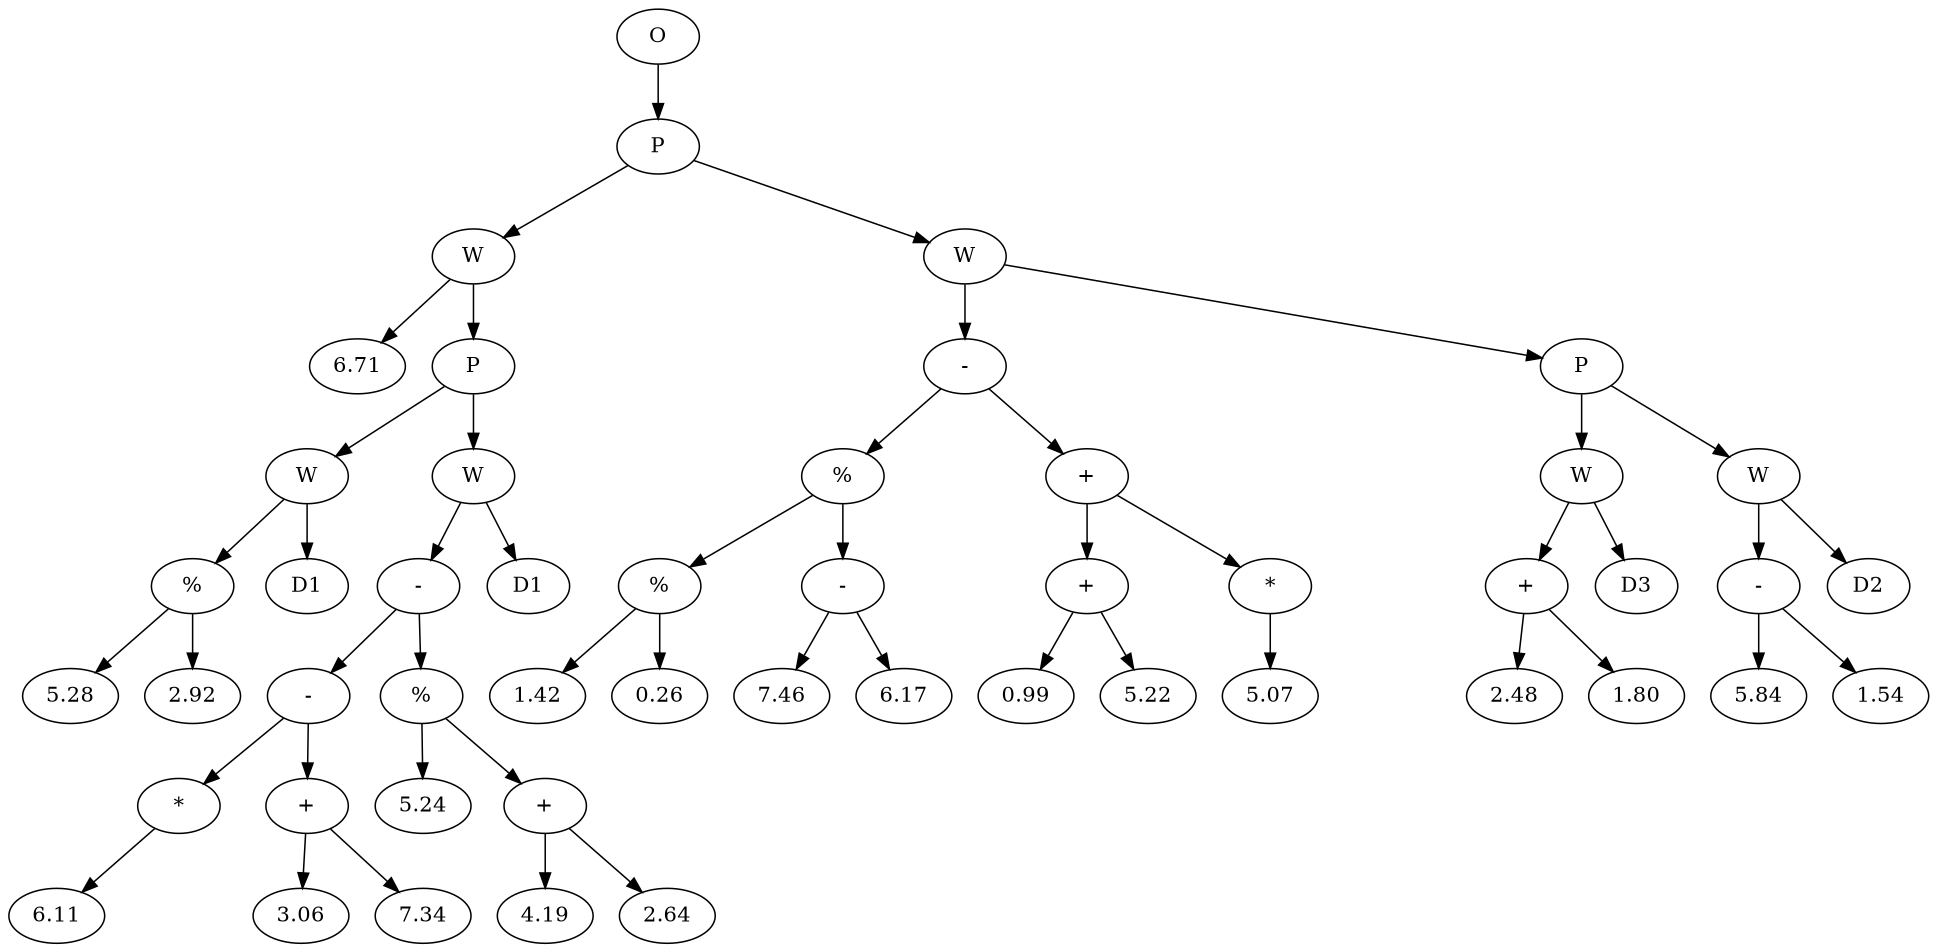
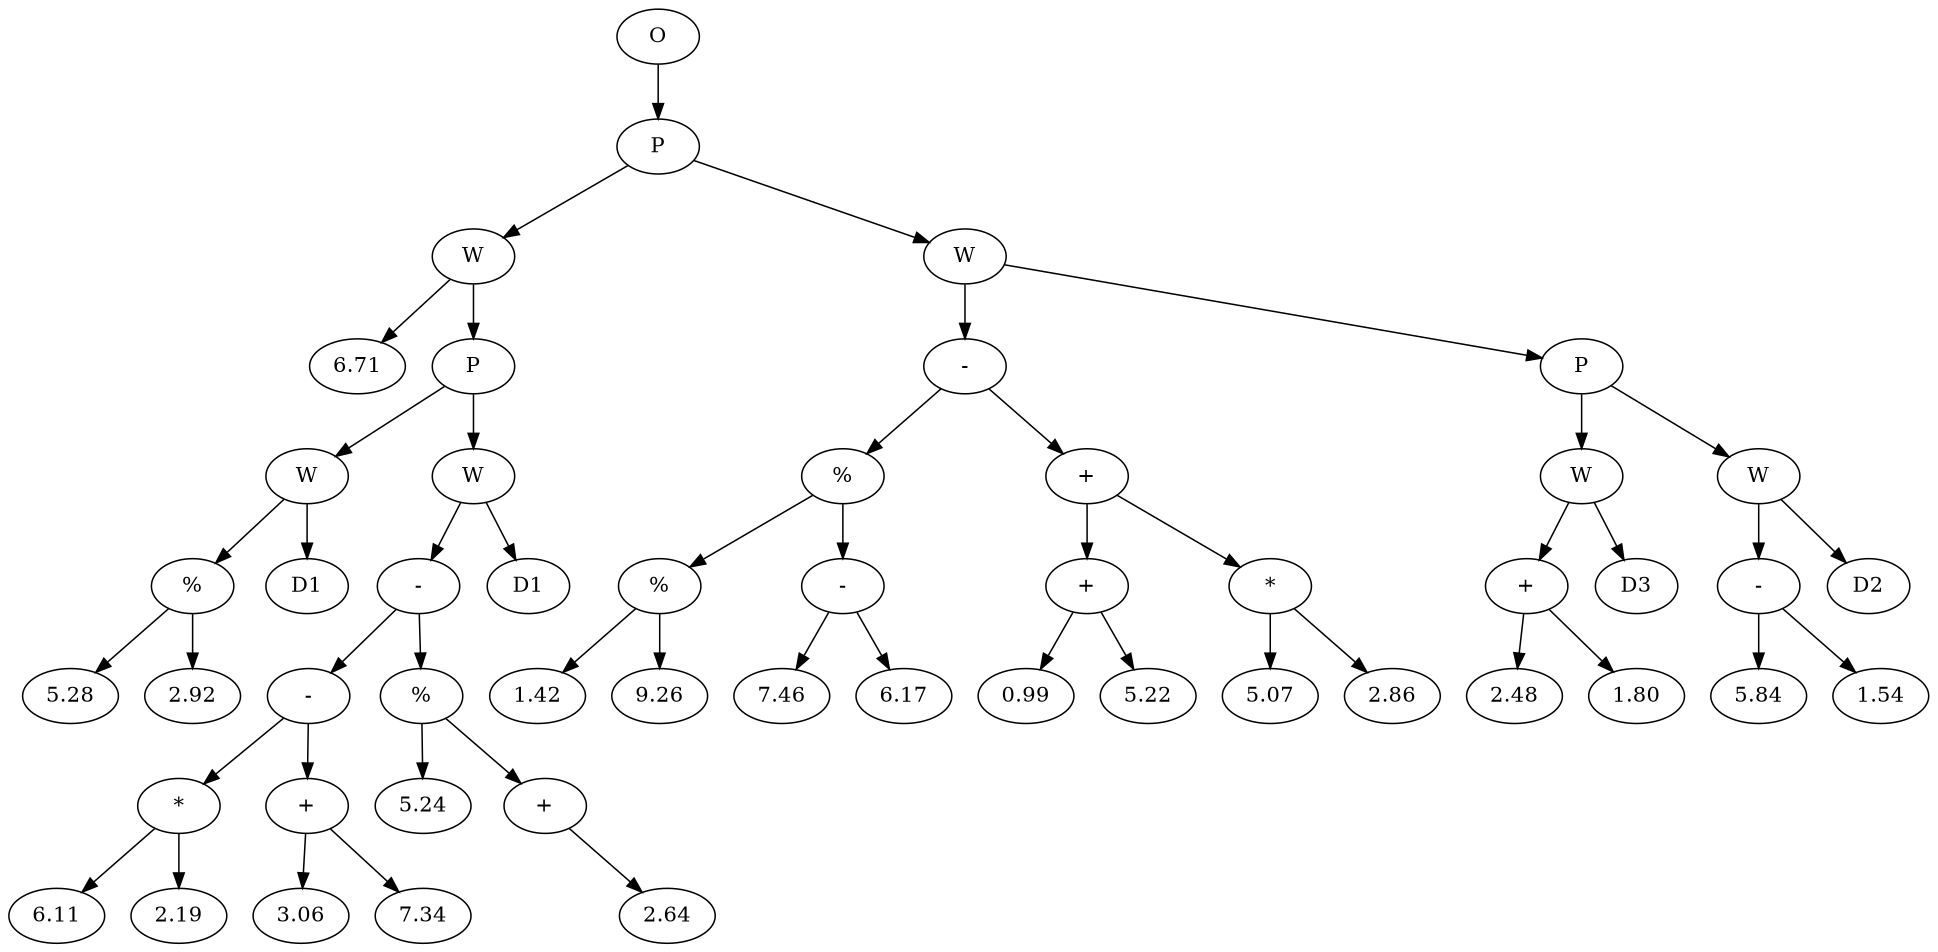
node "0.26": label "0.26" -> "9.26"
node "2.86": added
node "2.19": added
node "4.19": removed
